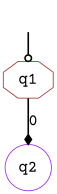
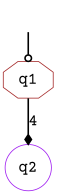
edge "q1" -> "q2": label "0" -> "4"
